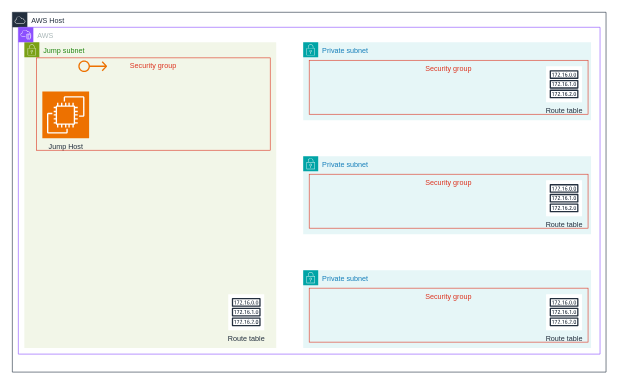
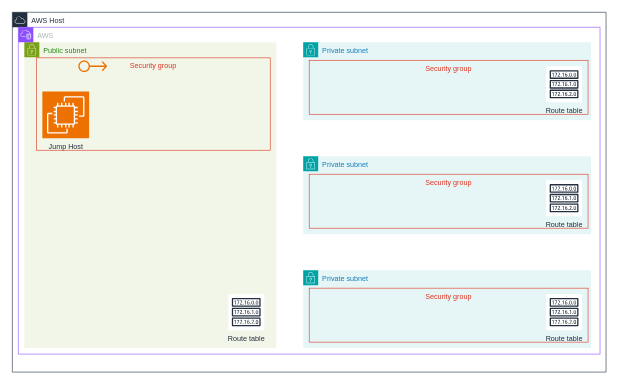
node "Jump subnet": label "Jump subnet" -> "Public subnet"
